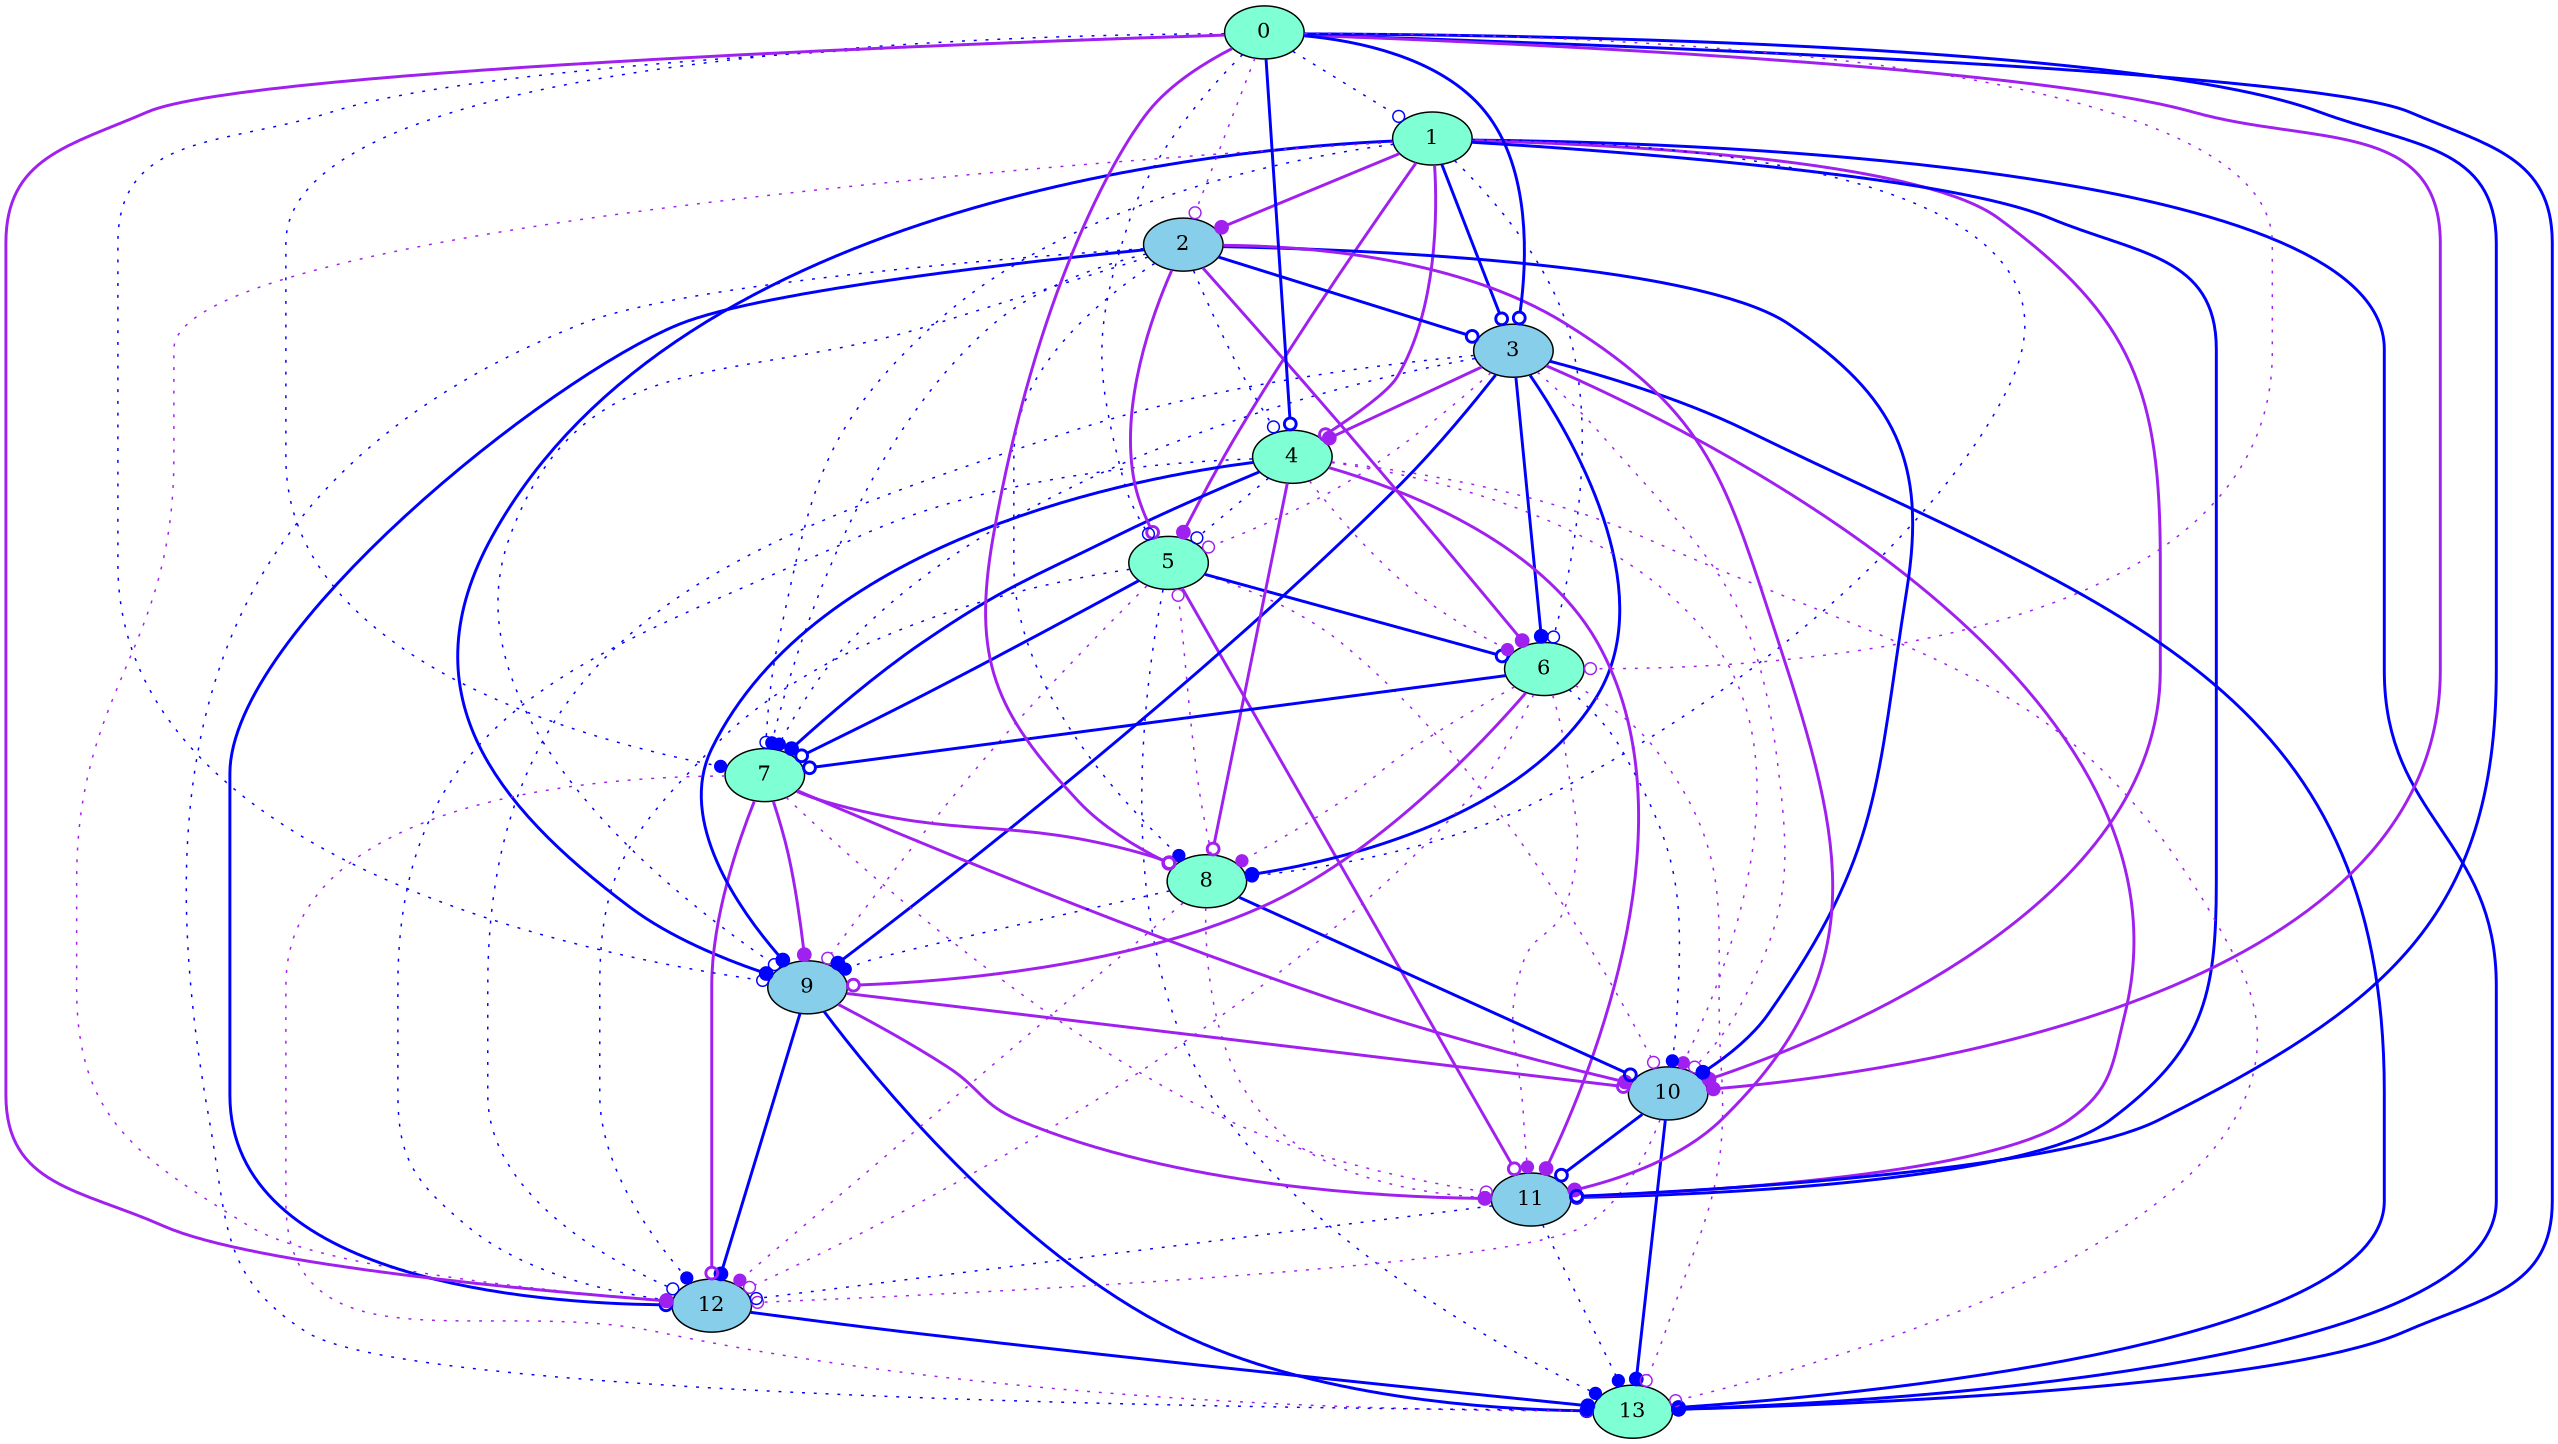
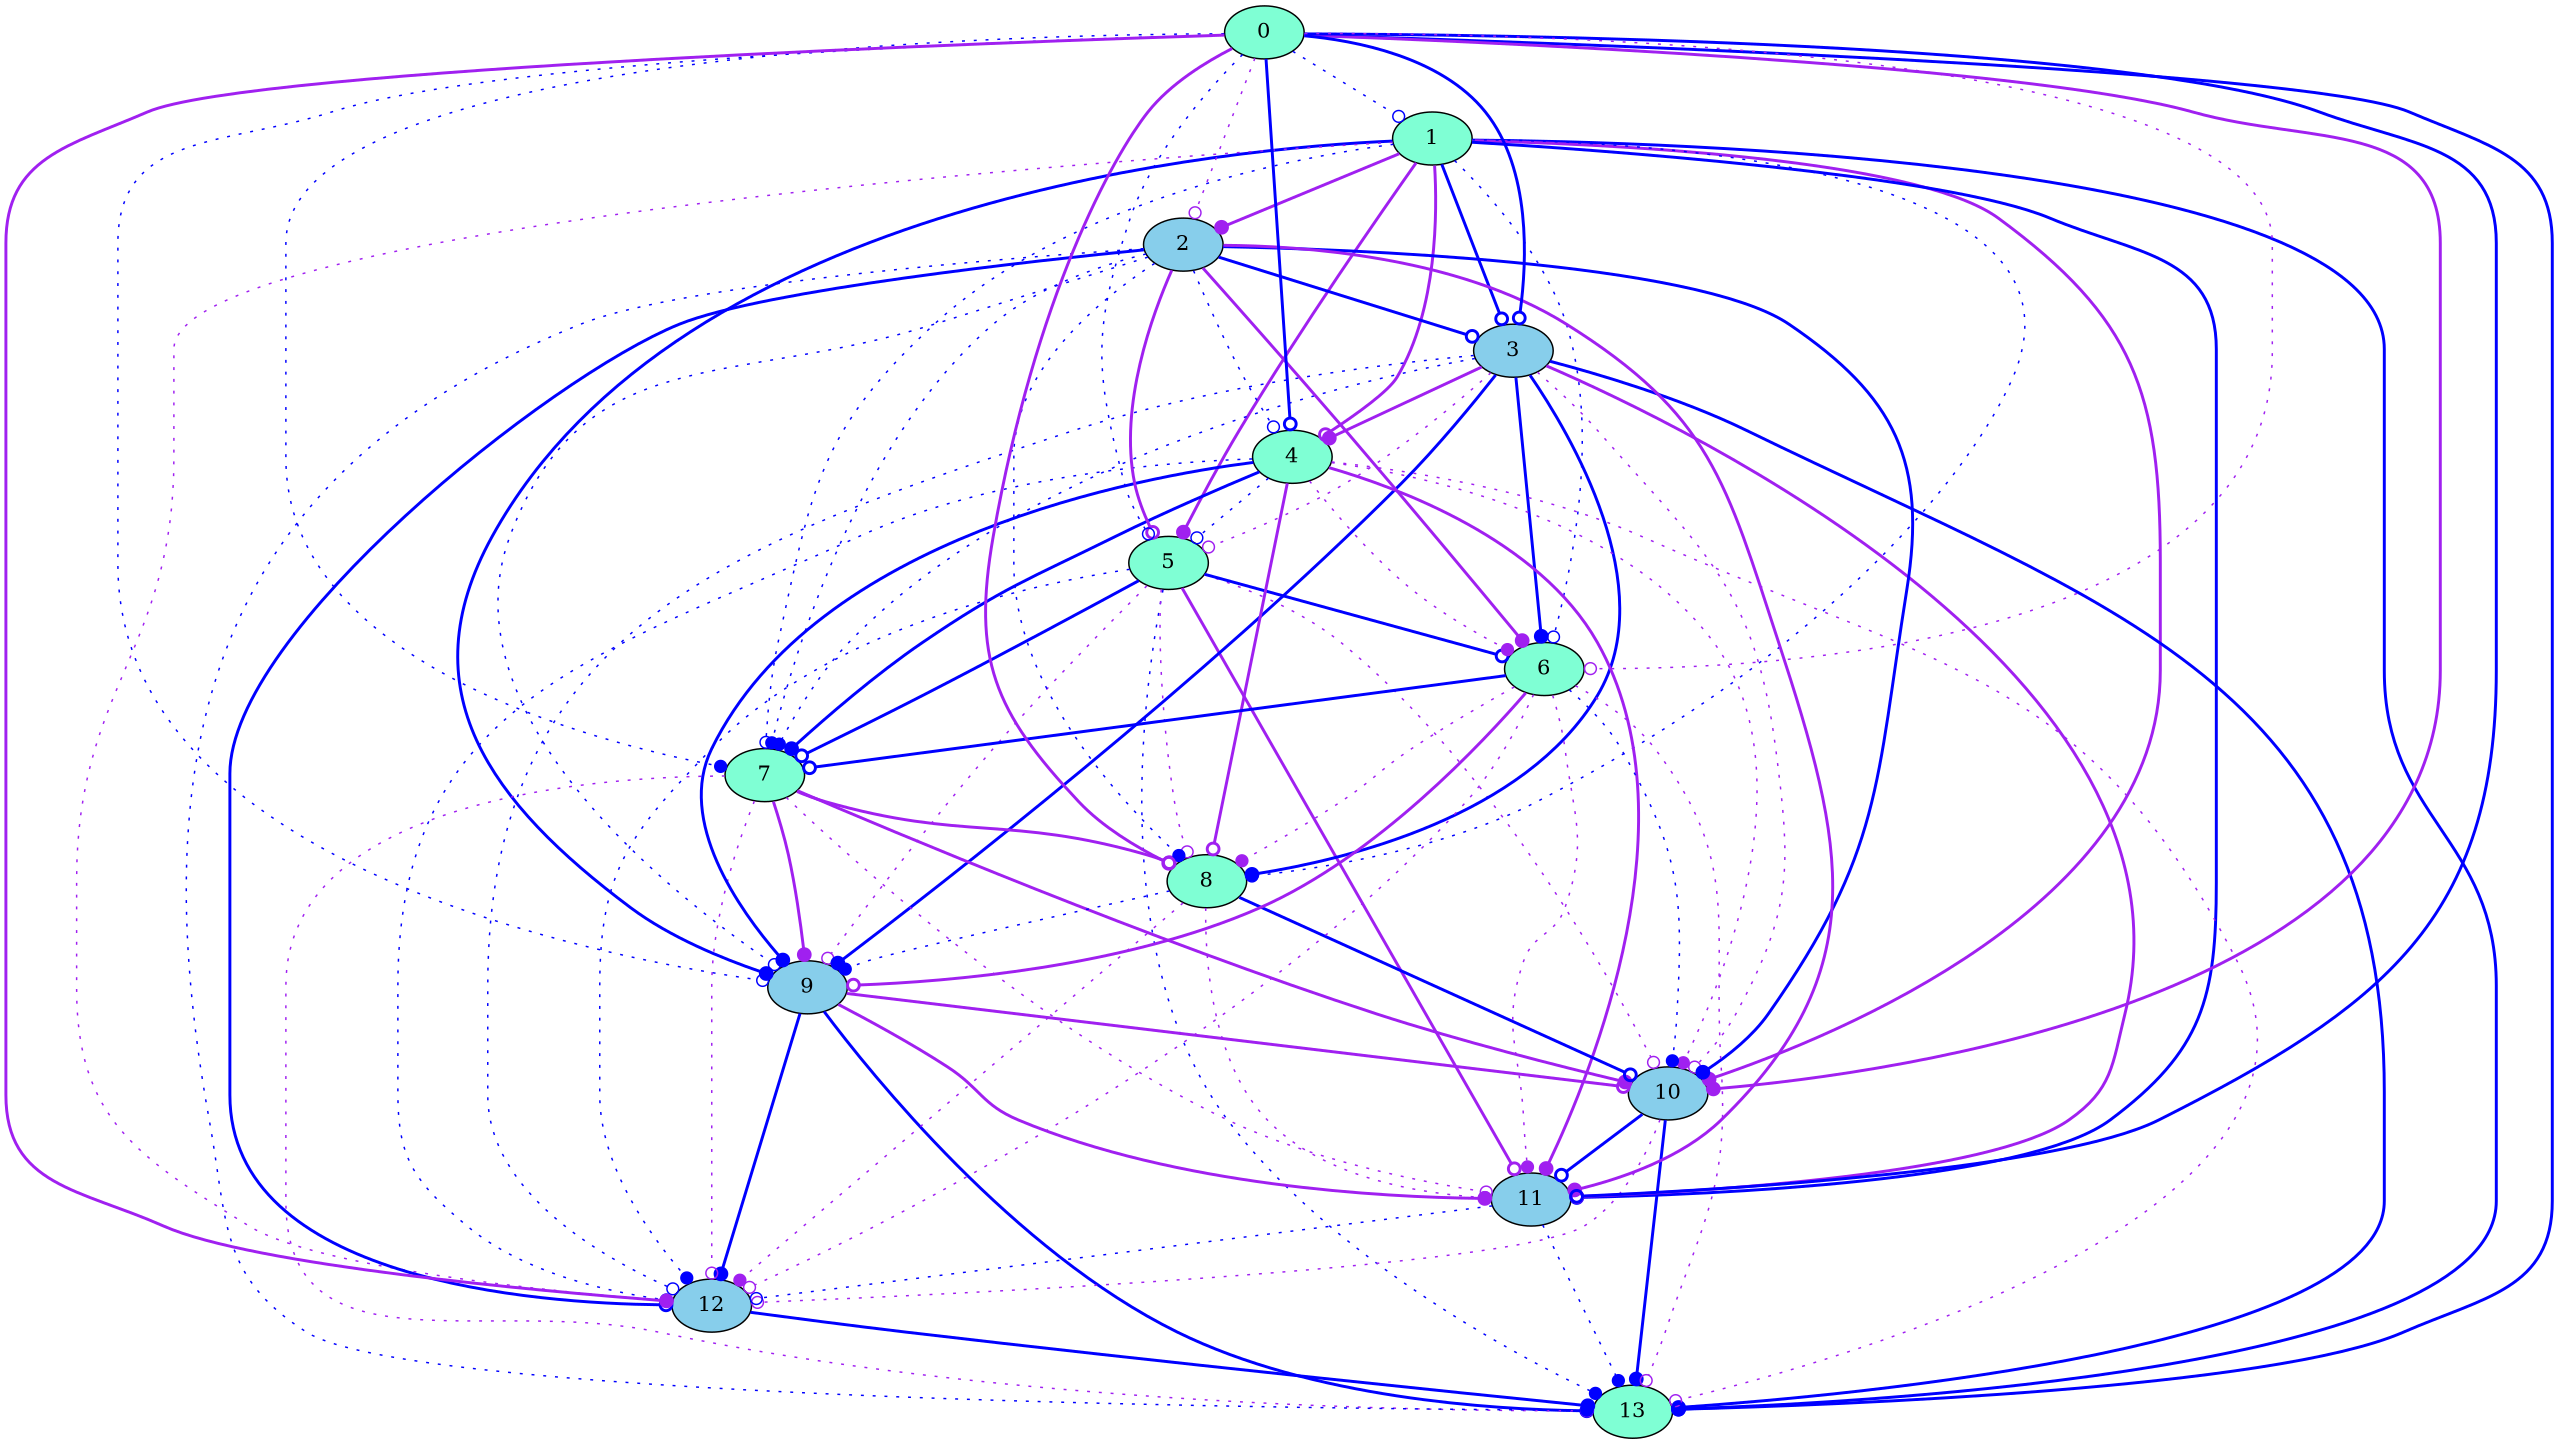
edge "8" -> "5": reversed
edge "7" -> "12": style bold -> dotted
